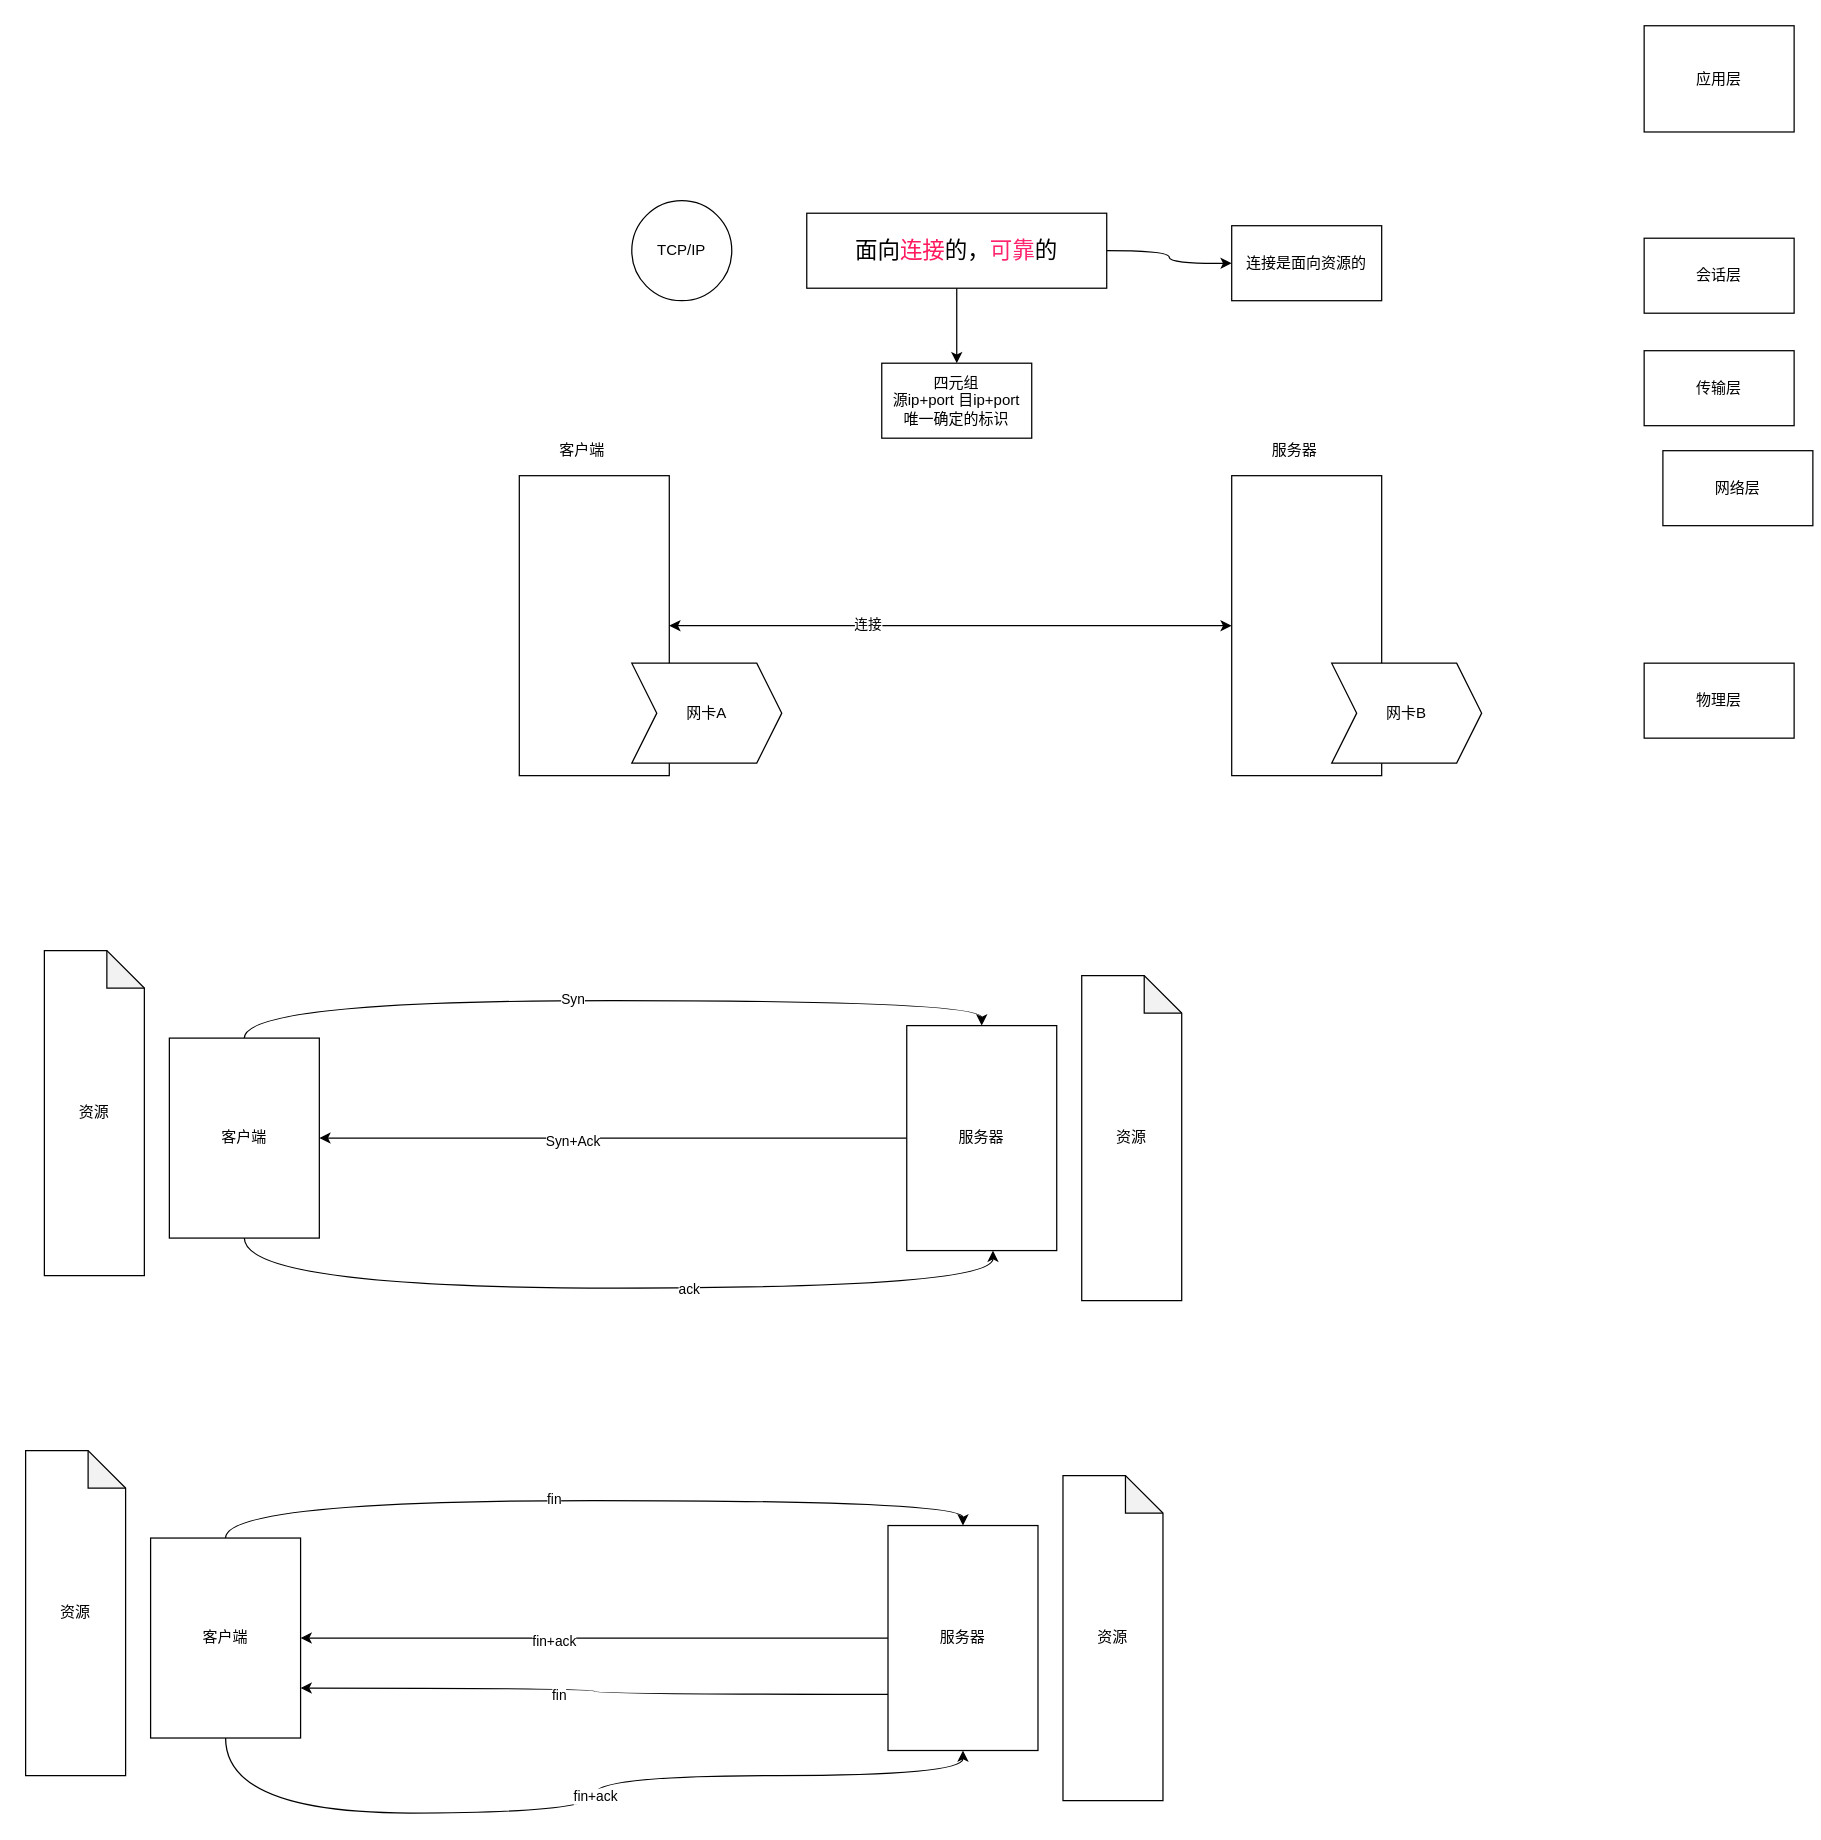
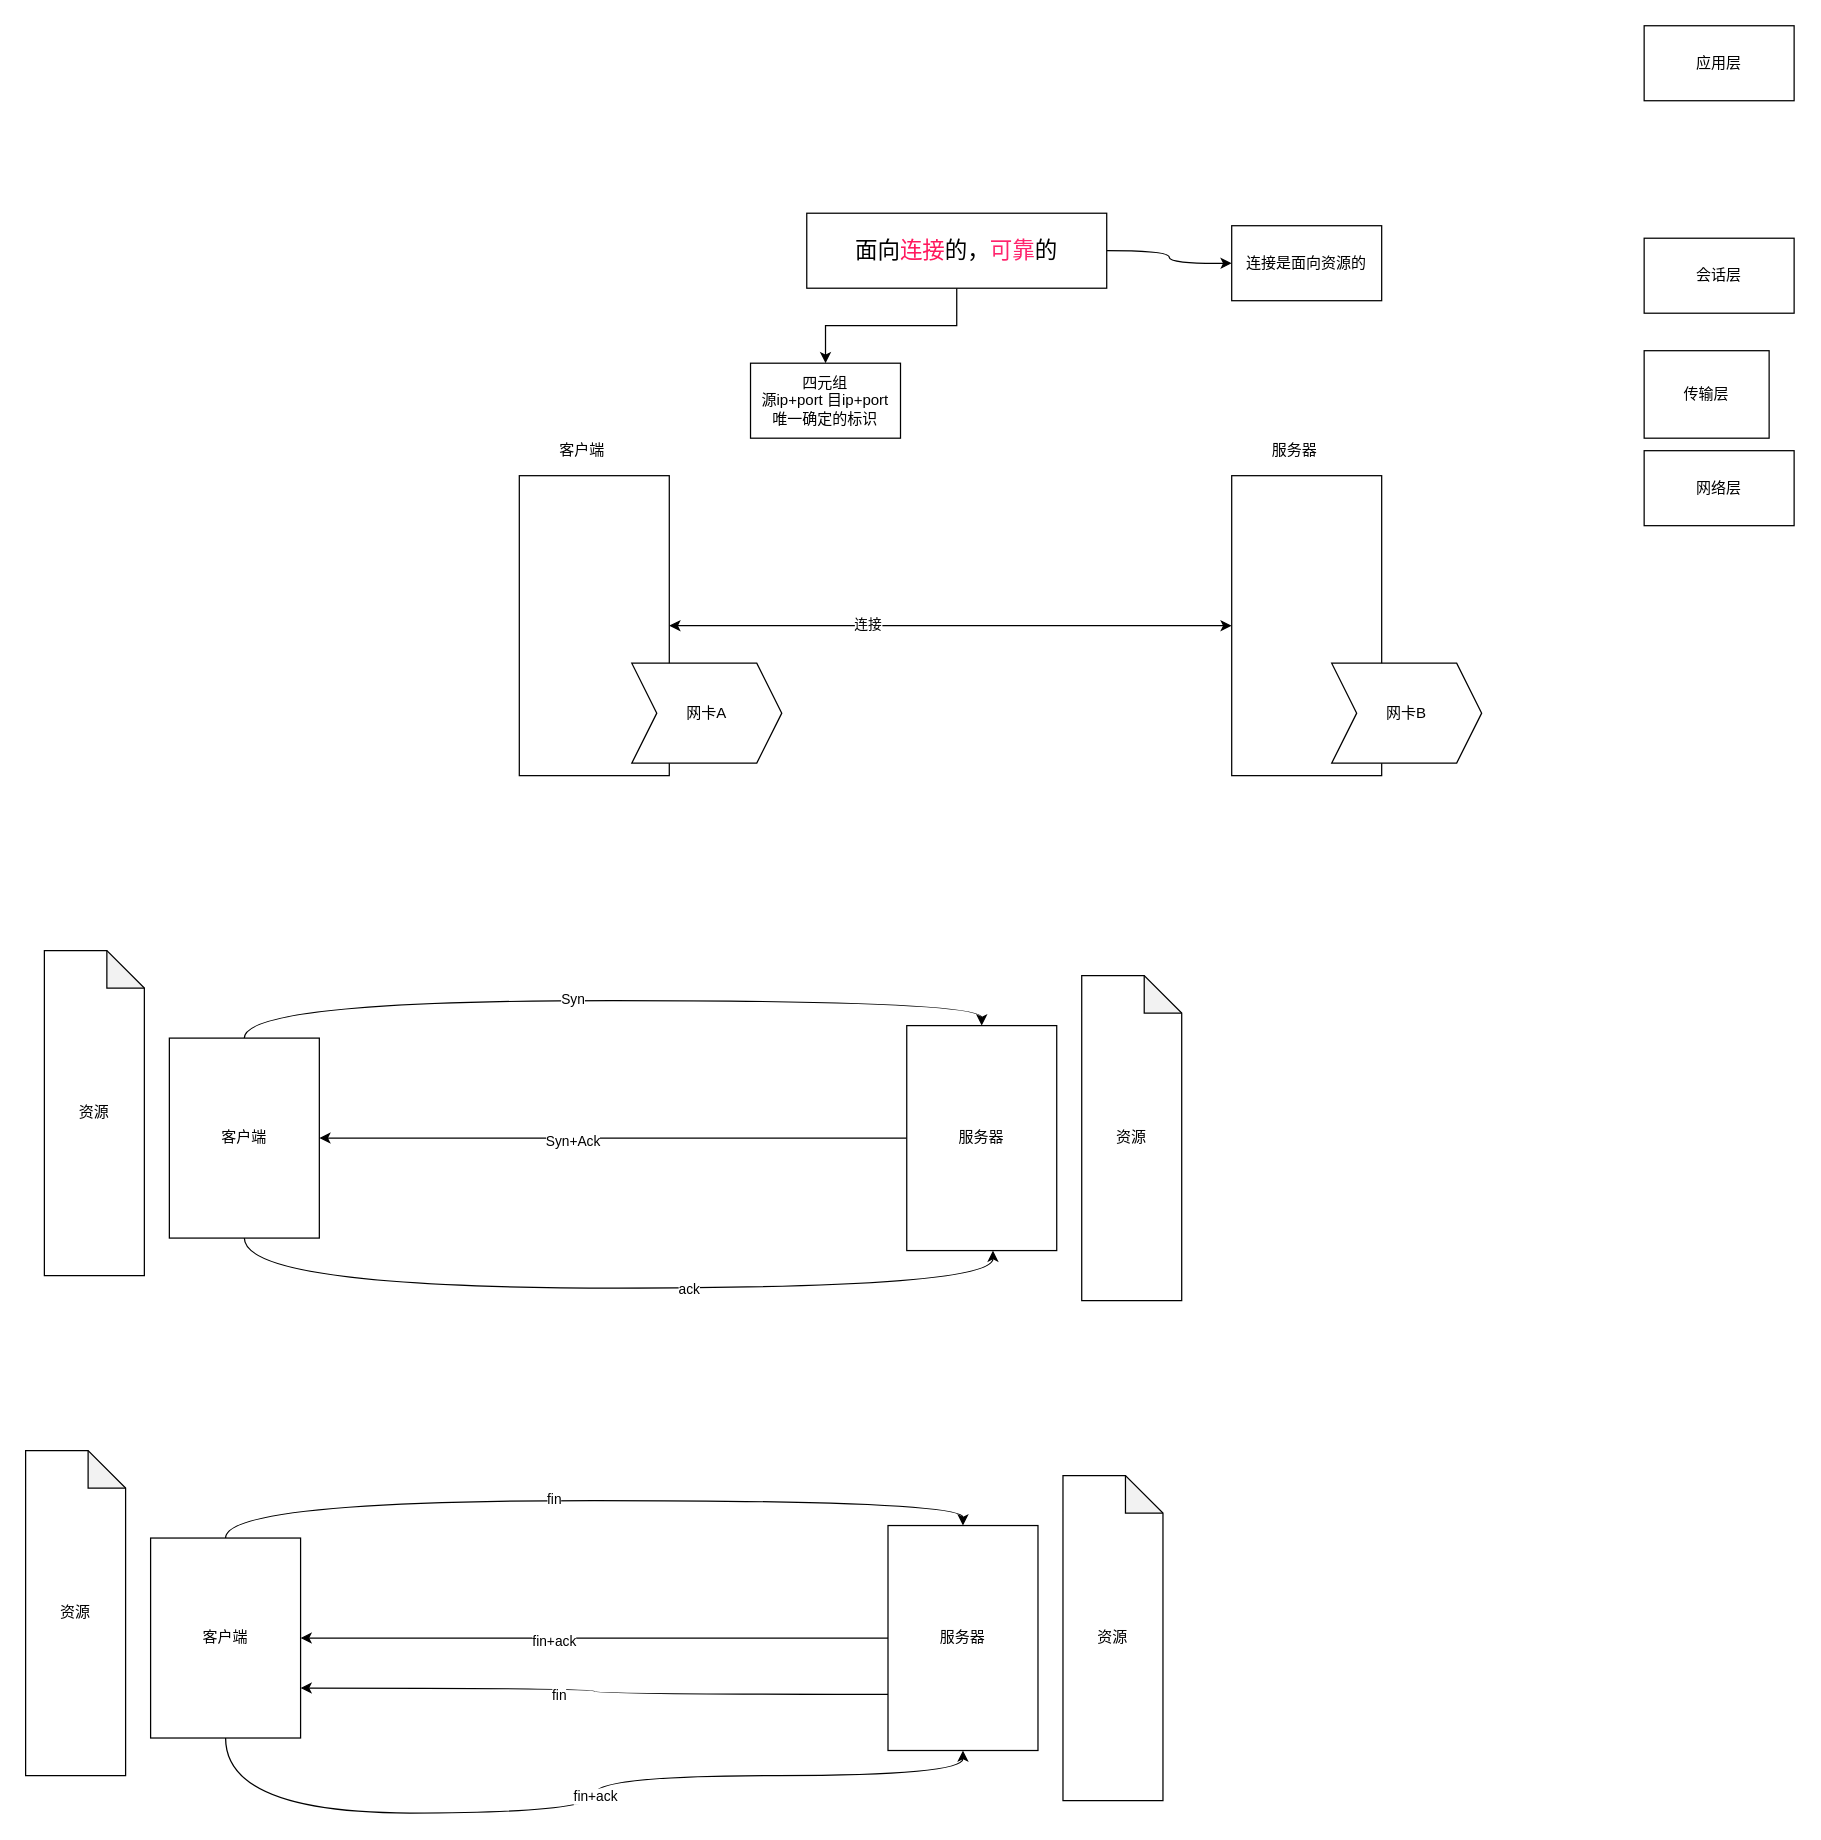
node "应用层": size 150x106 -> 150x75
node "TCP/IP": removed
node "传输层": size 150x75 -> 125x88
node "四元组 源ip+port 目ip+port 唯一确定的标识": moved (957, 401) -> (826, 401)
node "网络层": moved (1738, 488) -> (1719, 488)
node "物理层": removed
